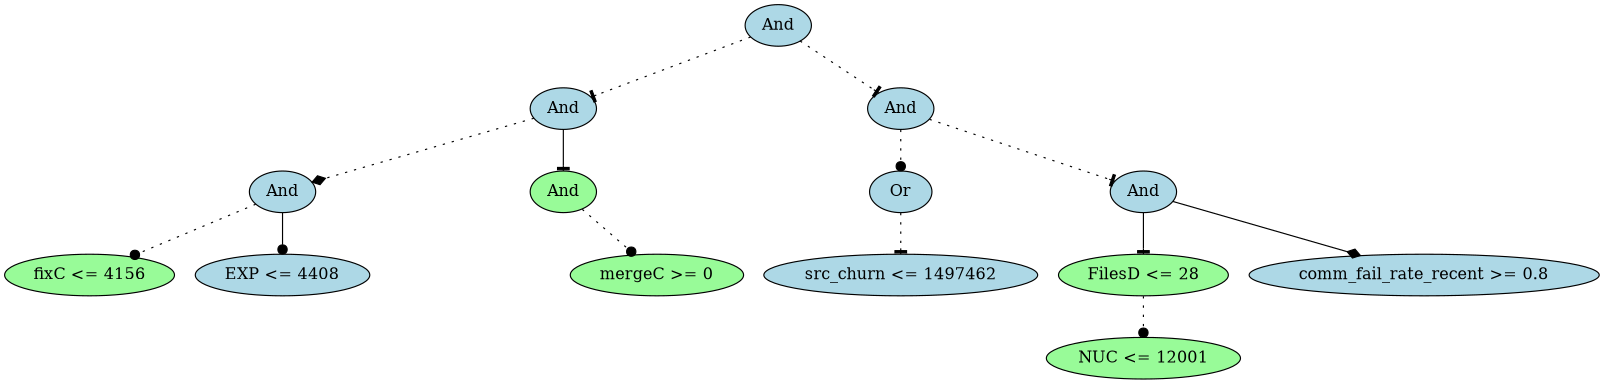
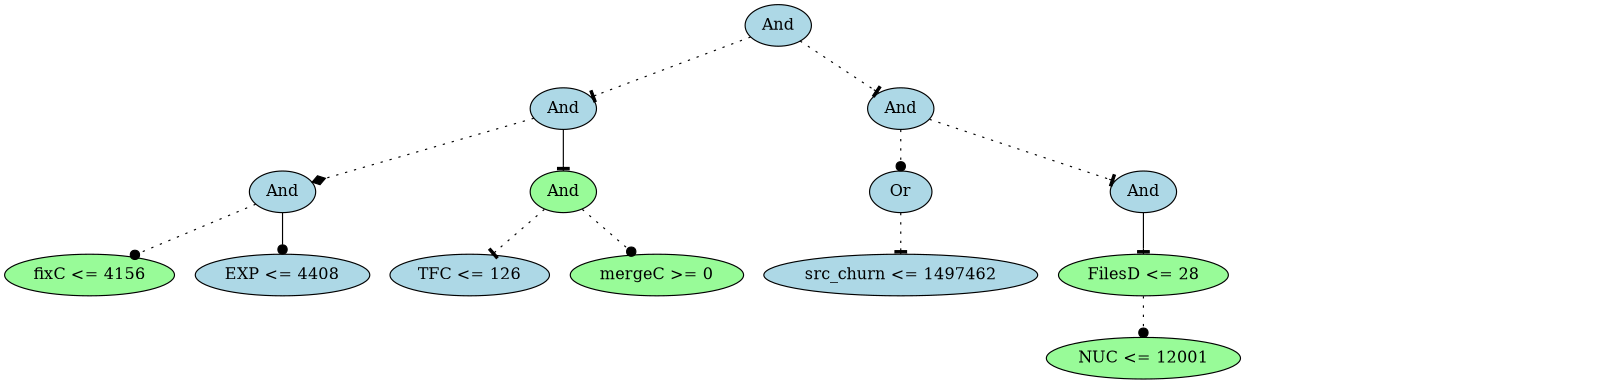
node "TFC <= 126": added
node "comm_fail_rate_recent >= 0.8": removed
